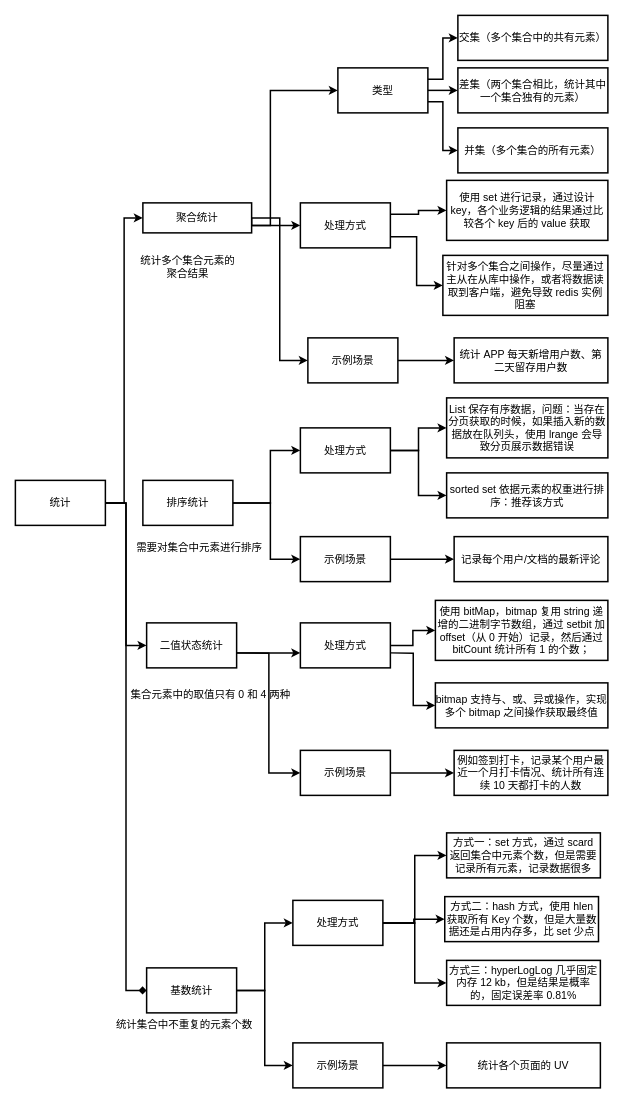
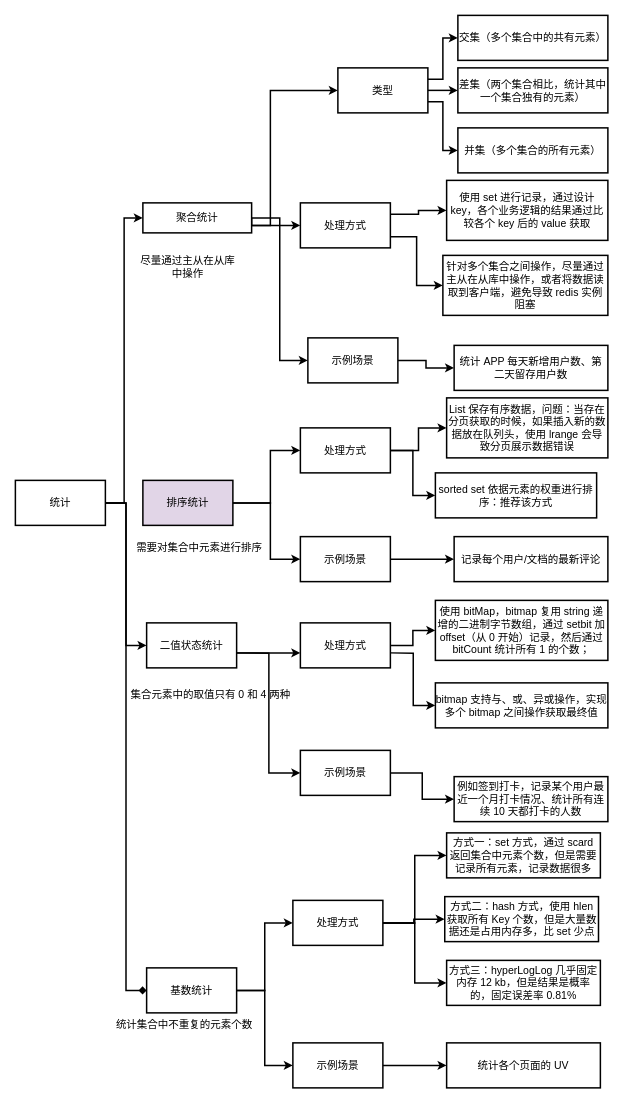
node "统计多个集合元素的聚合结果": label "统计多个集合元素的聚合结果" -> "尽量通过主从在从库中操作"
node "统计 APP 每天新增用户数、第二天留存用户数": moved (531, 360) -> (531, 368)
node "sorted set 依据元素的权重进行排序：推荐该方式": moved (527, 495) -> (516, 495)
node "排序统计": fillcolor #ffffff -> #e1d5e7
node "例如签到打卡，记录某个用户最近一个月打卡情况、统计所有连续 10 天都打卡的人数": moved (531, 773) -> (531, 799)
